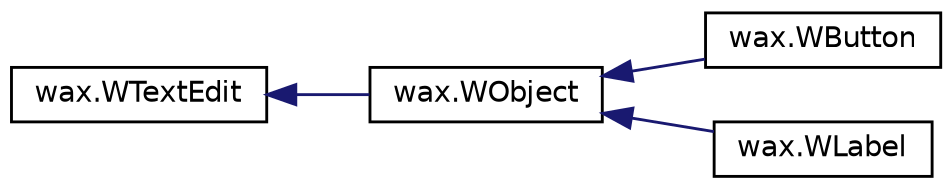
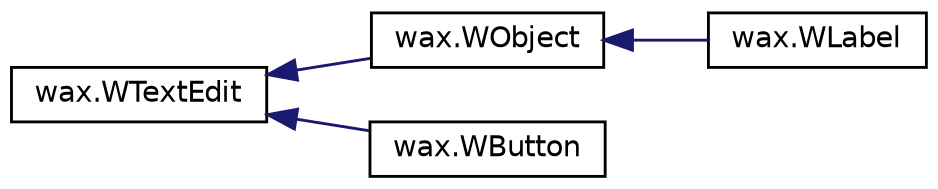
edge "wax.WButton" -> "wax.WObject": now "wax.WButton" -> "wax.WTextEdit"
